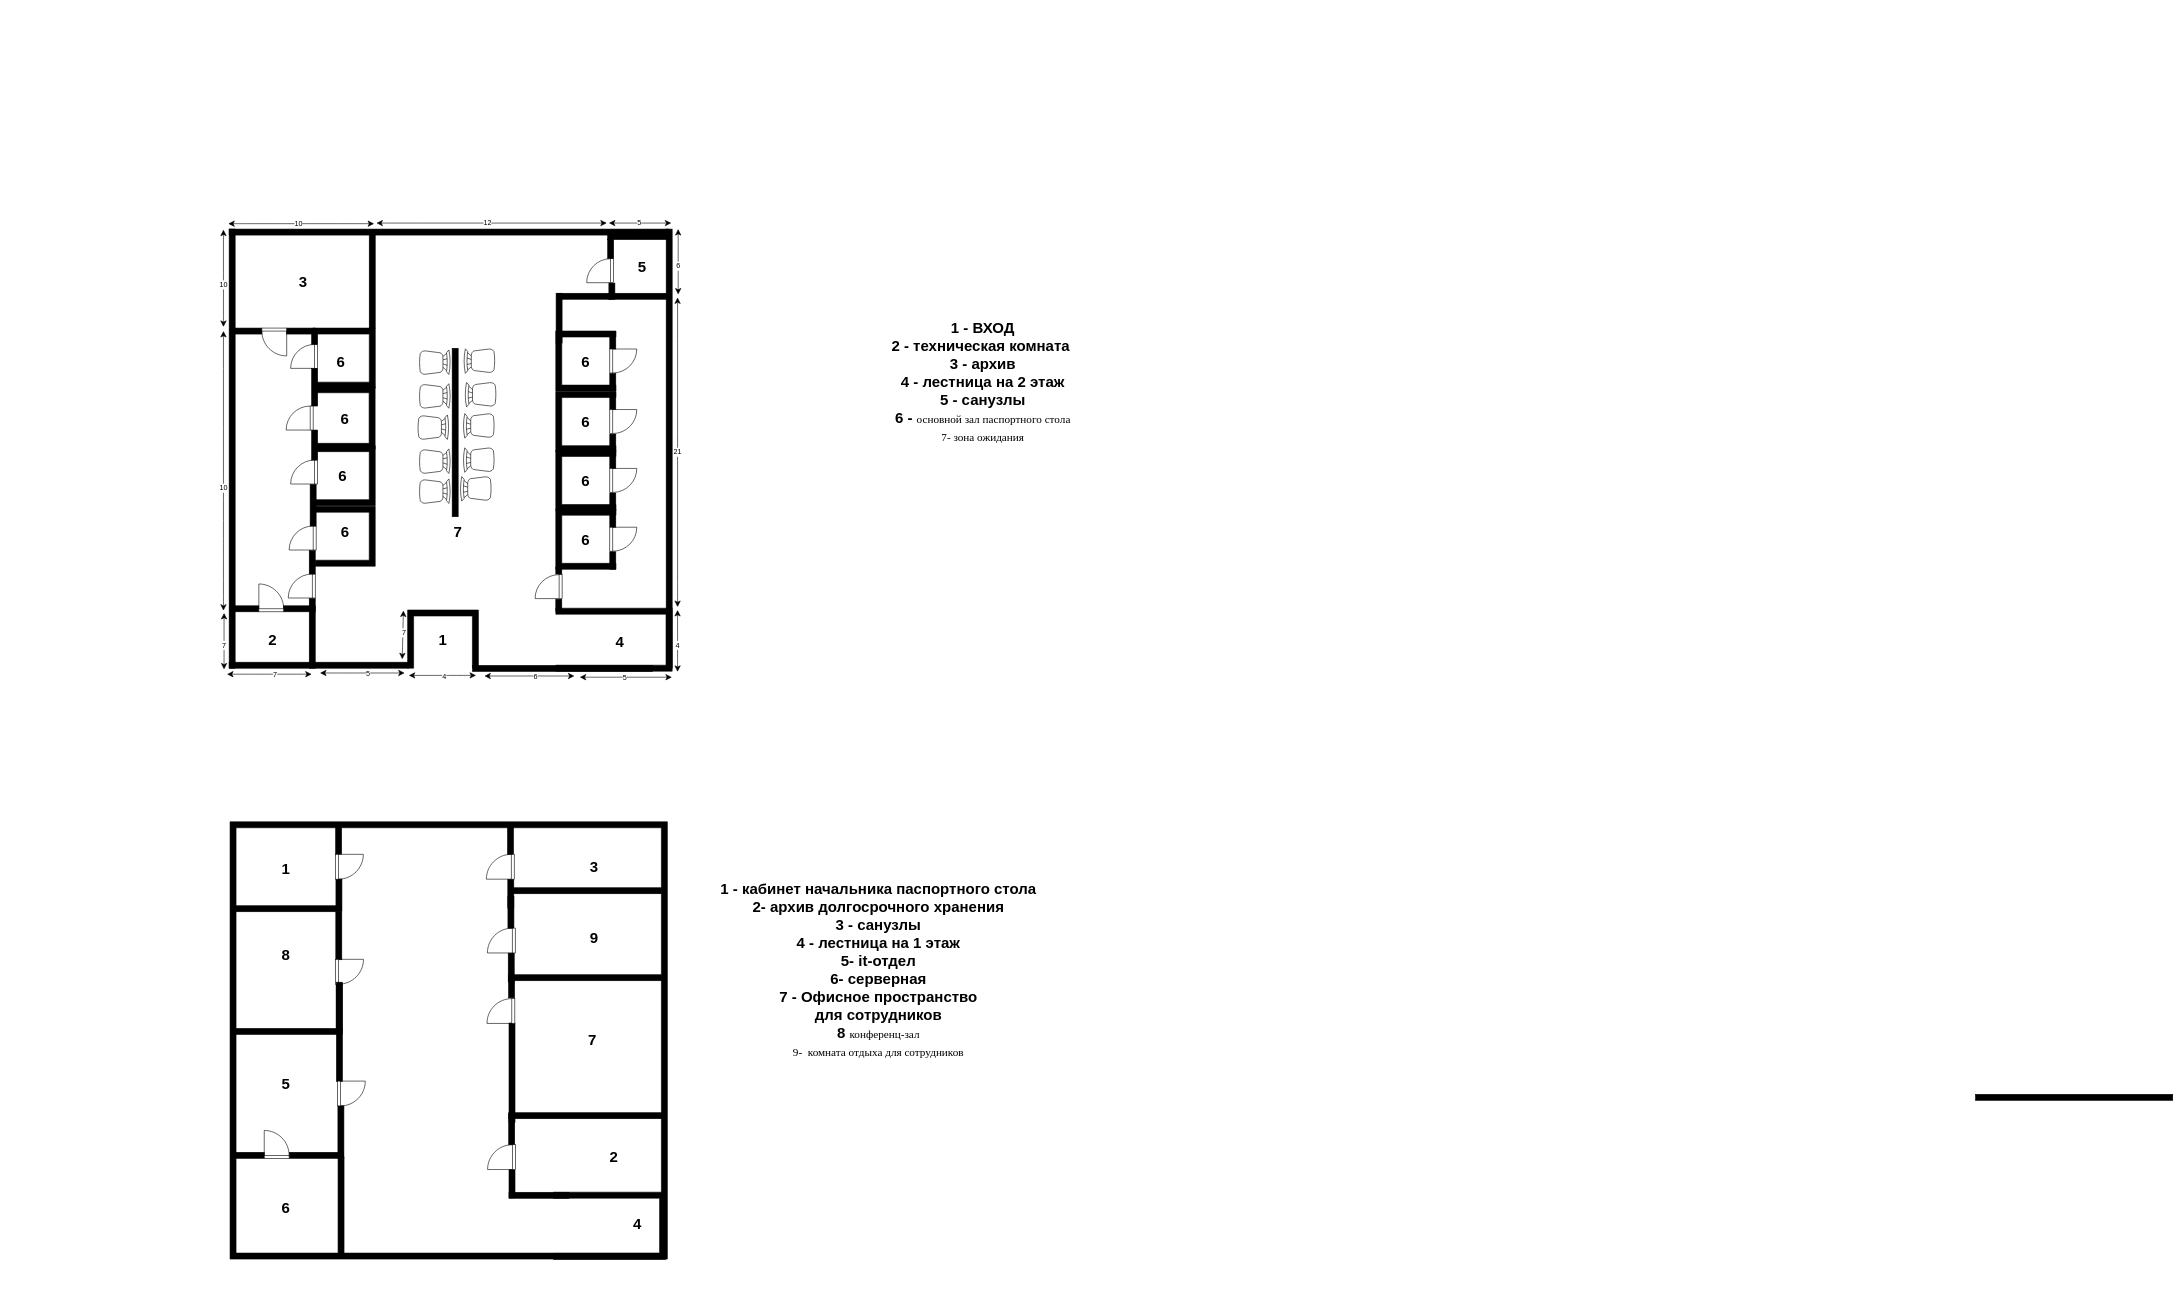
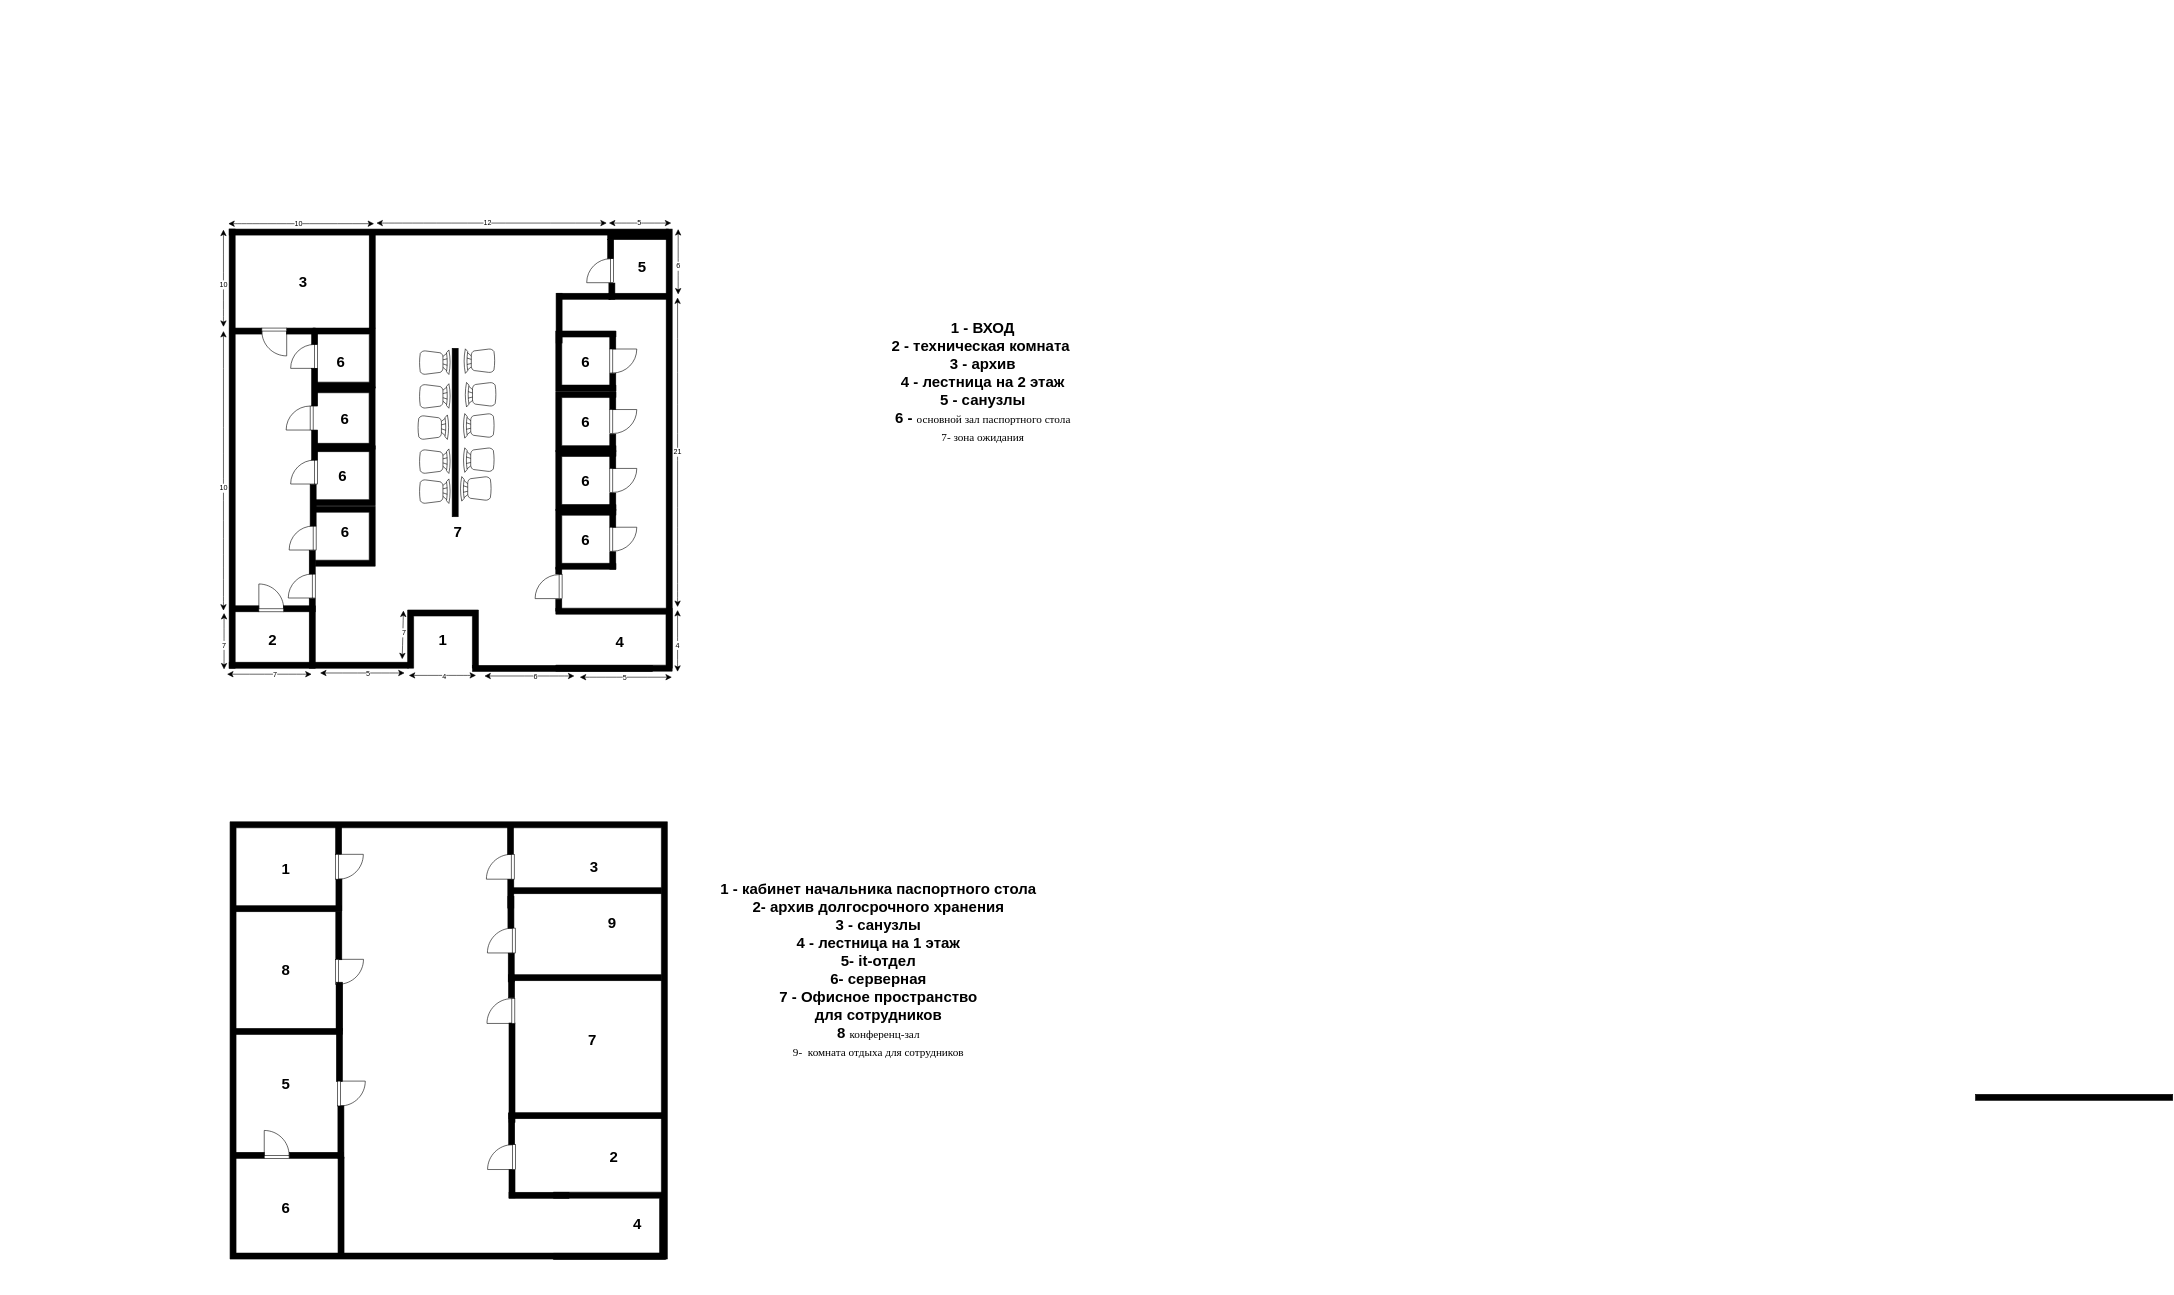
node "9": moved (594, 938) -> (612, 923)
node "8": moved (286, 954) -> (286, 969)
